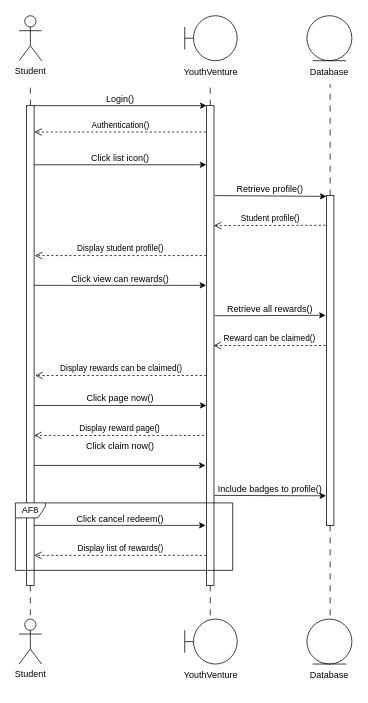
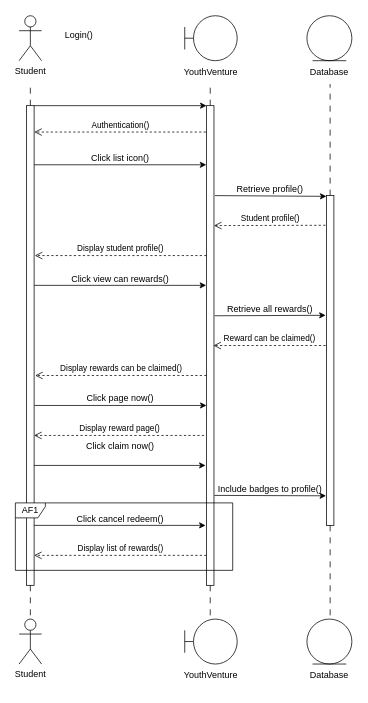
node "Login()": moved (120, 99) -> (79, 35)
node "AF8": label "AF8" -> "AF1"
